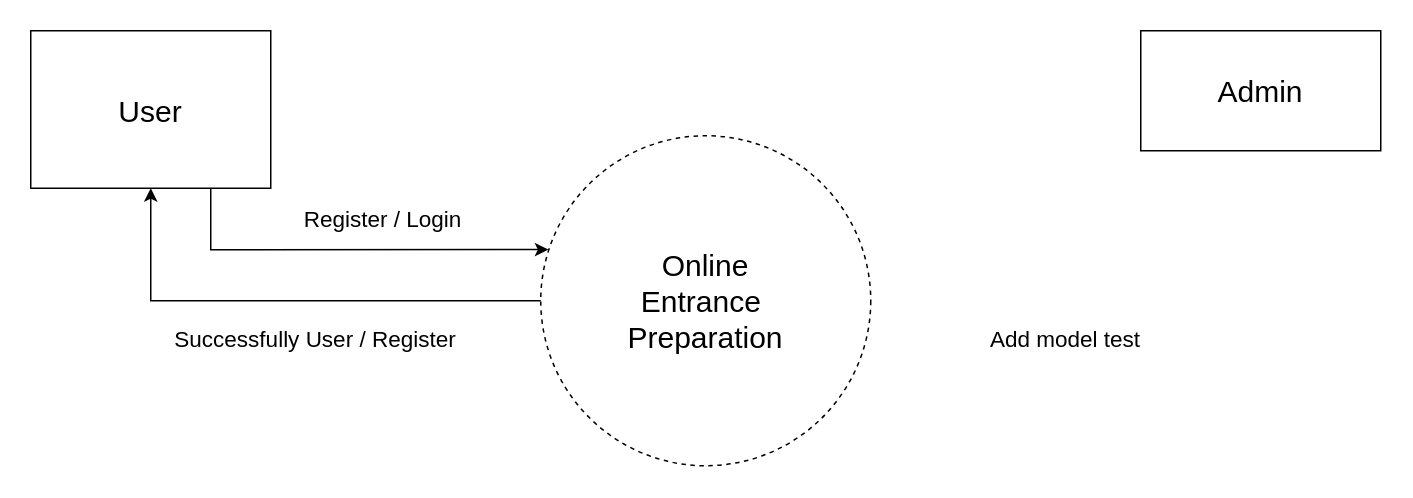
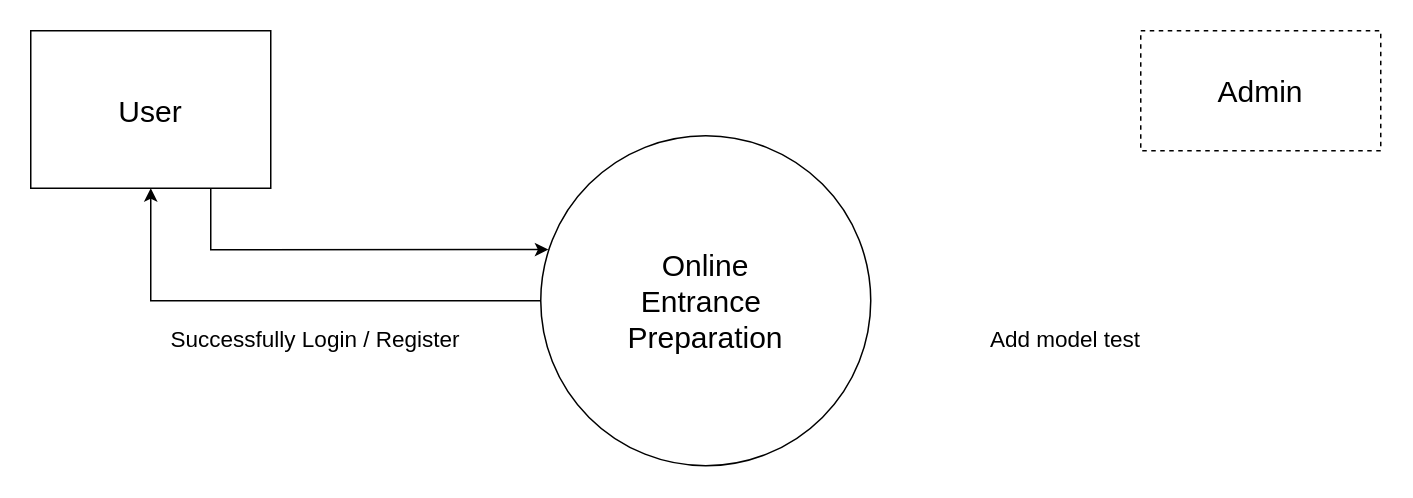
node "Admin": style solid -> dashed
node "Register / Login": removed
node "Online Entrance Preparation": style dashed -> solid
node "Successfully User / Register": label "Successfully User / Register" -> "Successfully Login / Register"
